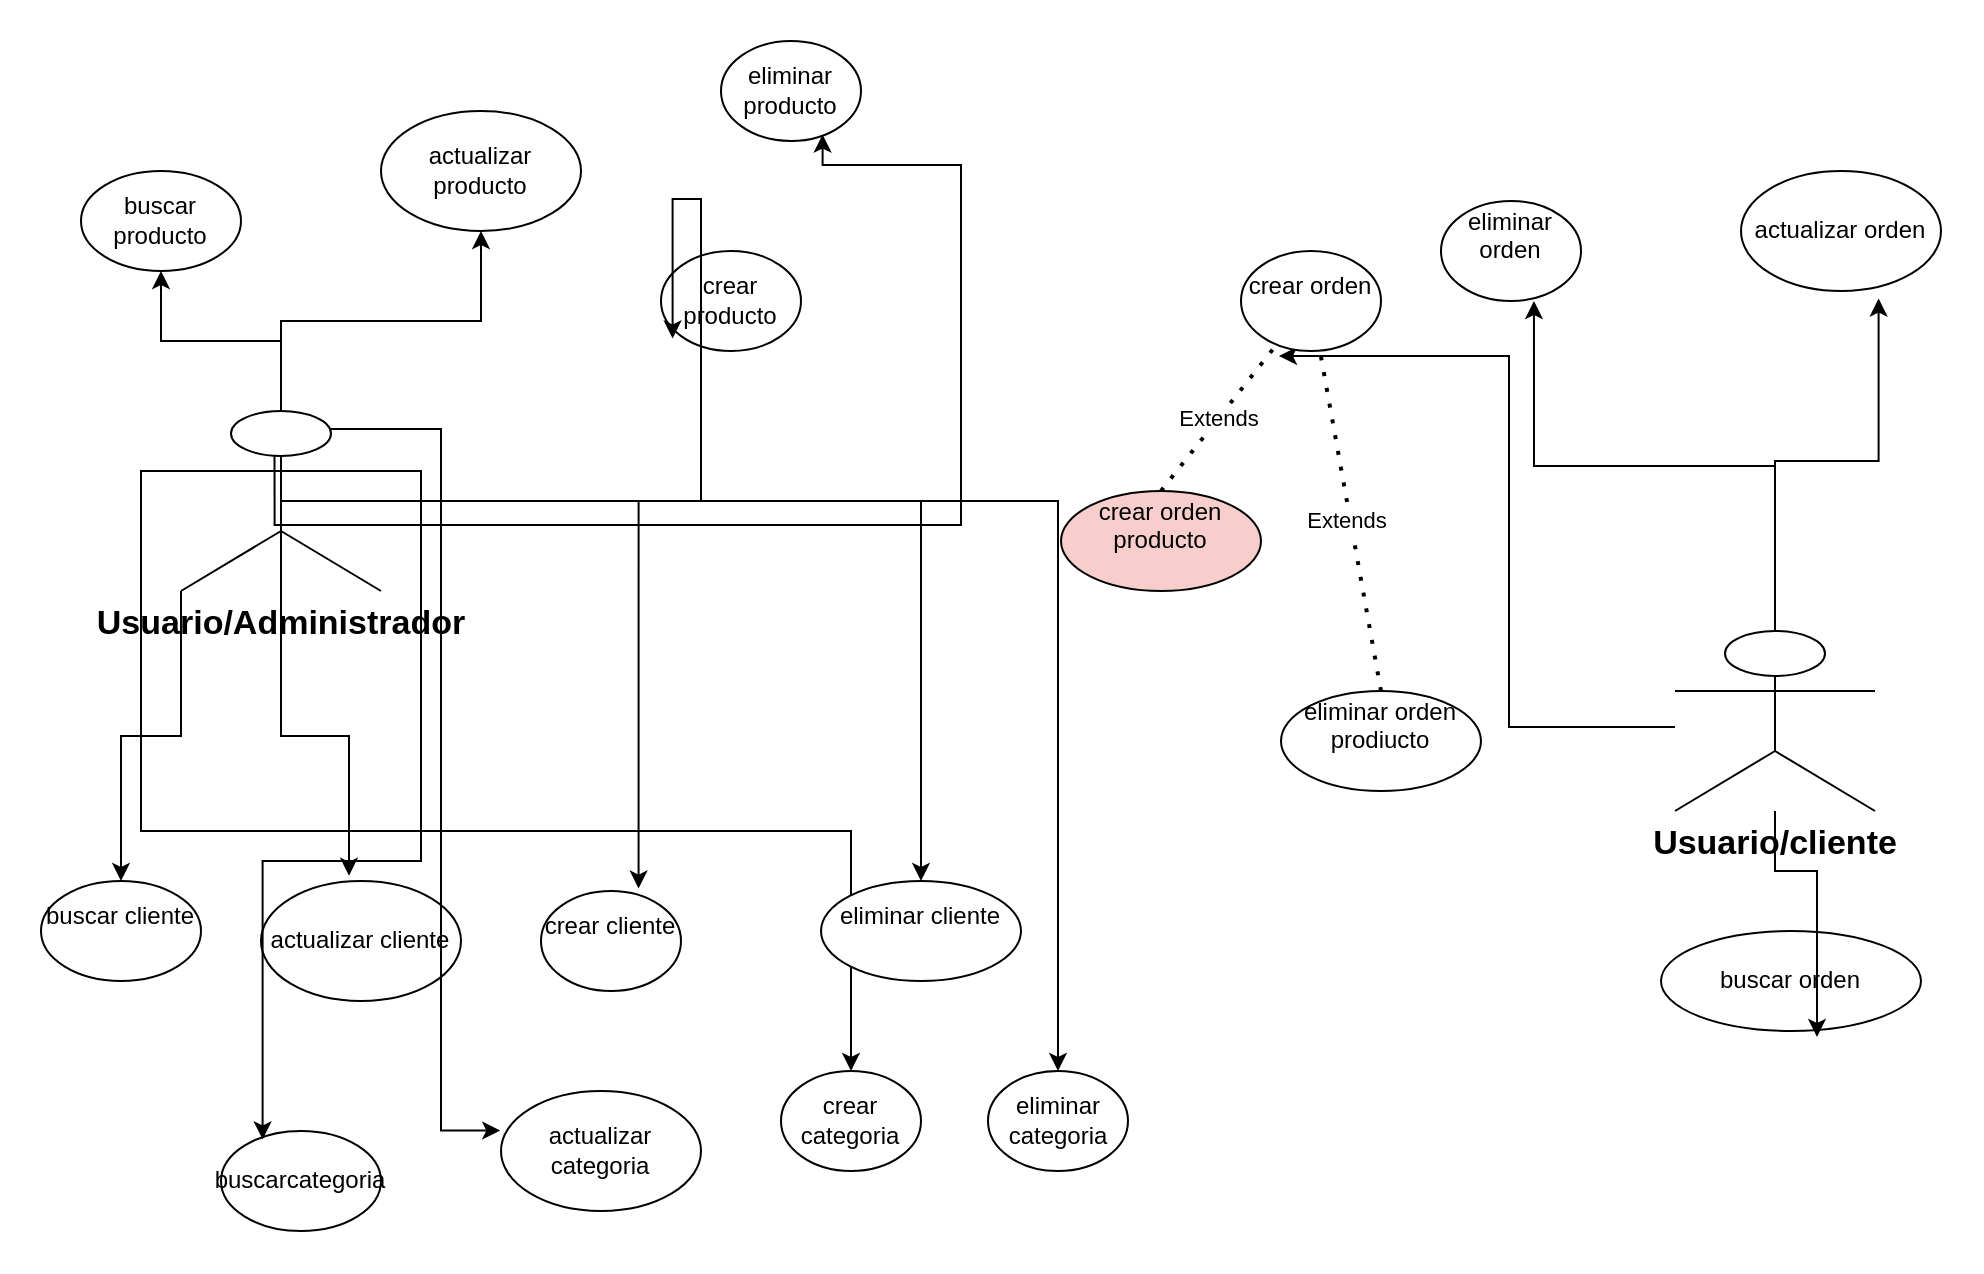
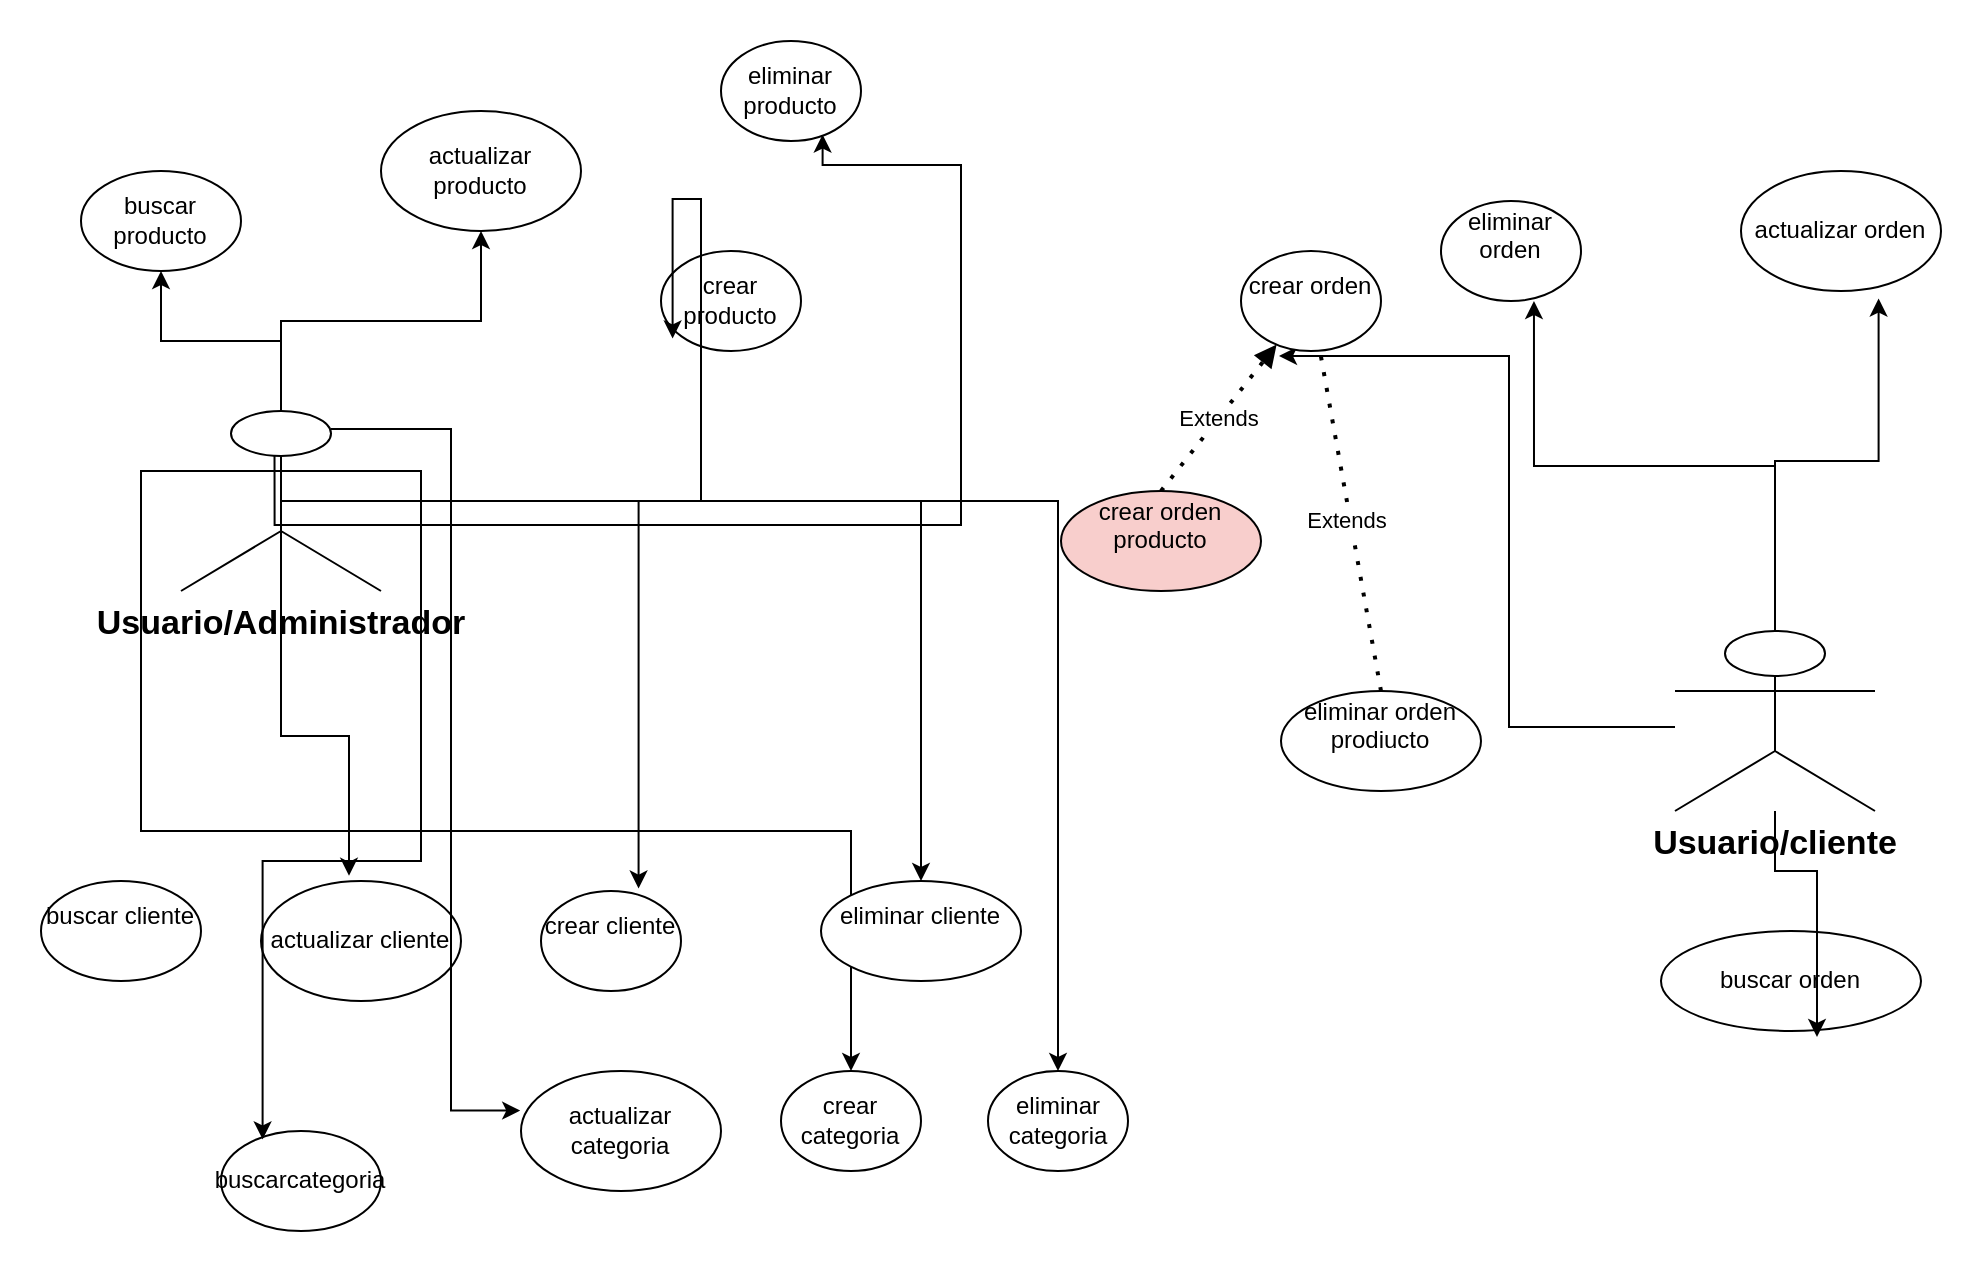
edge "crear orden" -- "crear orden producto": arrowhead none -> block
edge "Usuario/Administrador" -> "buscar cliente": removed
node "actualizar categoria": moved (601, 1151) -> (621, 1131)
